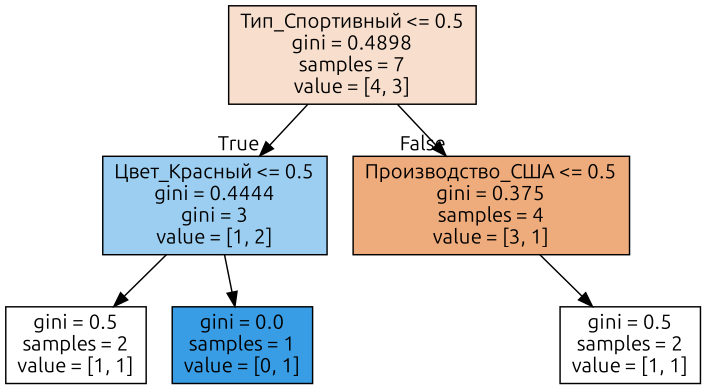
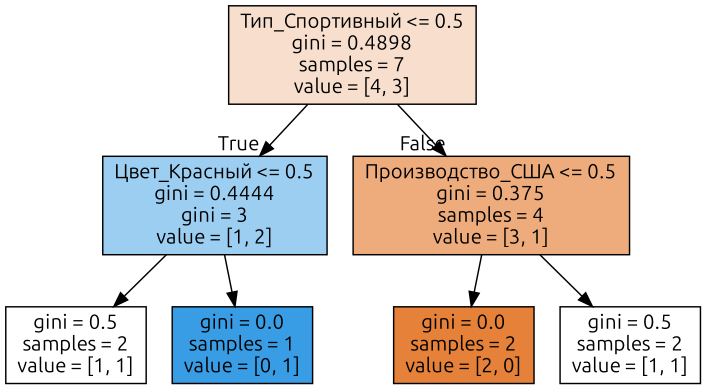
node "gini = 0.0 samples = 2 value = [2, 0]": added
